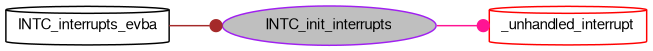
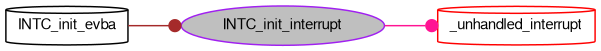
node "INTC_interrupts_evba": label "INTC_interrupts_evba" -> "INTC_init_evba"
node "INTC_init_interrupts": label "INTC_init_interrupts" -> "INTC_init_interrupt"
